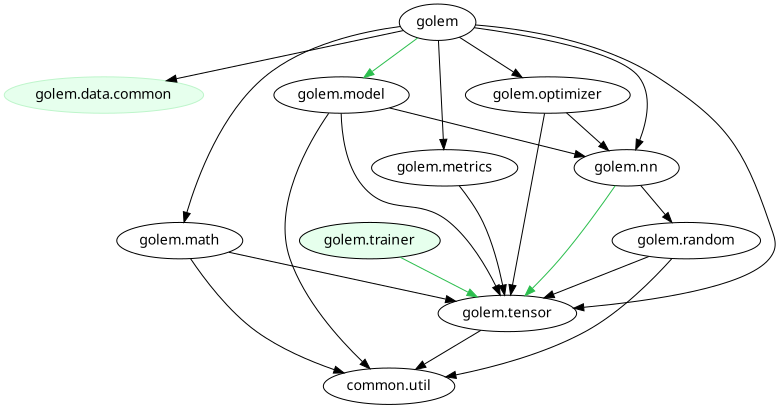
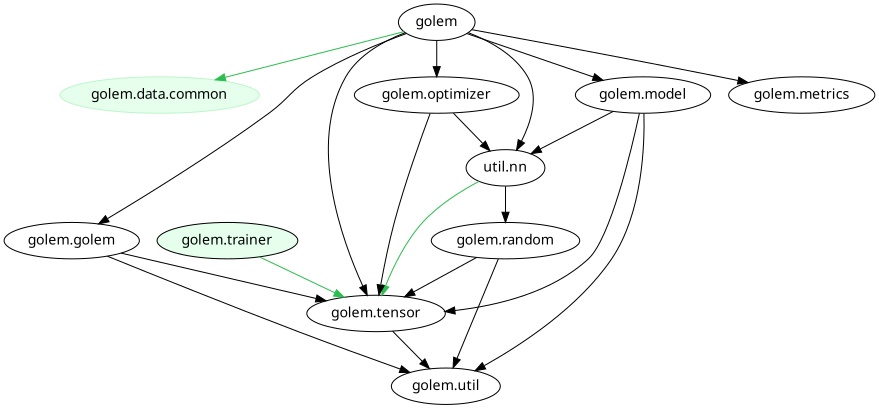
edge "golem" -> "golem.model": color #2cbe4e -> black
edge "golem" -> "golem.data.common": color black -> #2cbe4e
node "golem.nn": label "golem.nn" -> "util.nn"
edge "golem.metrics" -> "golem.tensor": removed
node "golem.math": label "golem.math" -> "golem.golem"
node "common.util": label "common.util" -> "golem.util"
